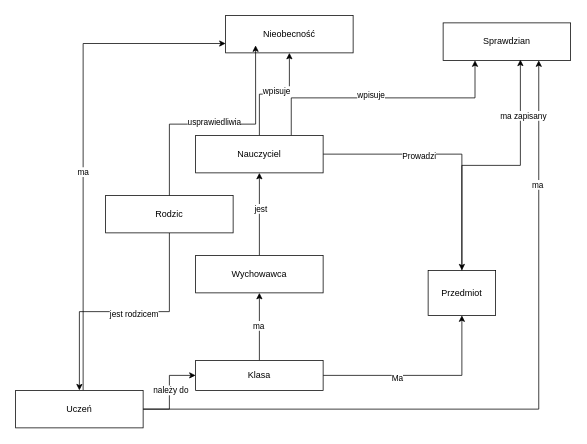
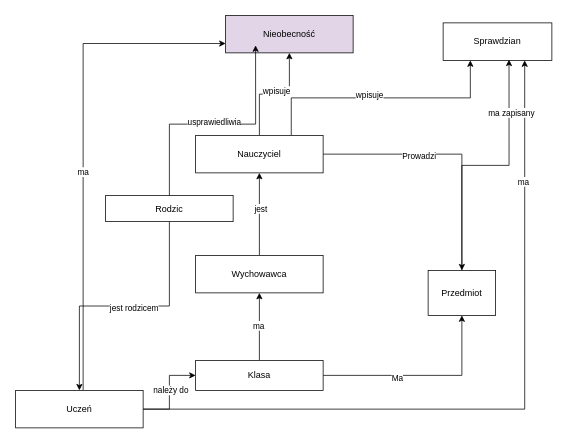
node "Nieobecność": fillcolor #ffffff -> #e1d5e7
node "Sprawdzian": size 128x38 -> 109x38
node "Rodzic": size 128x38 -> 128x26
